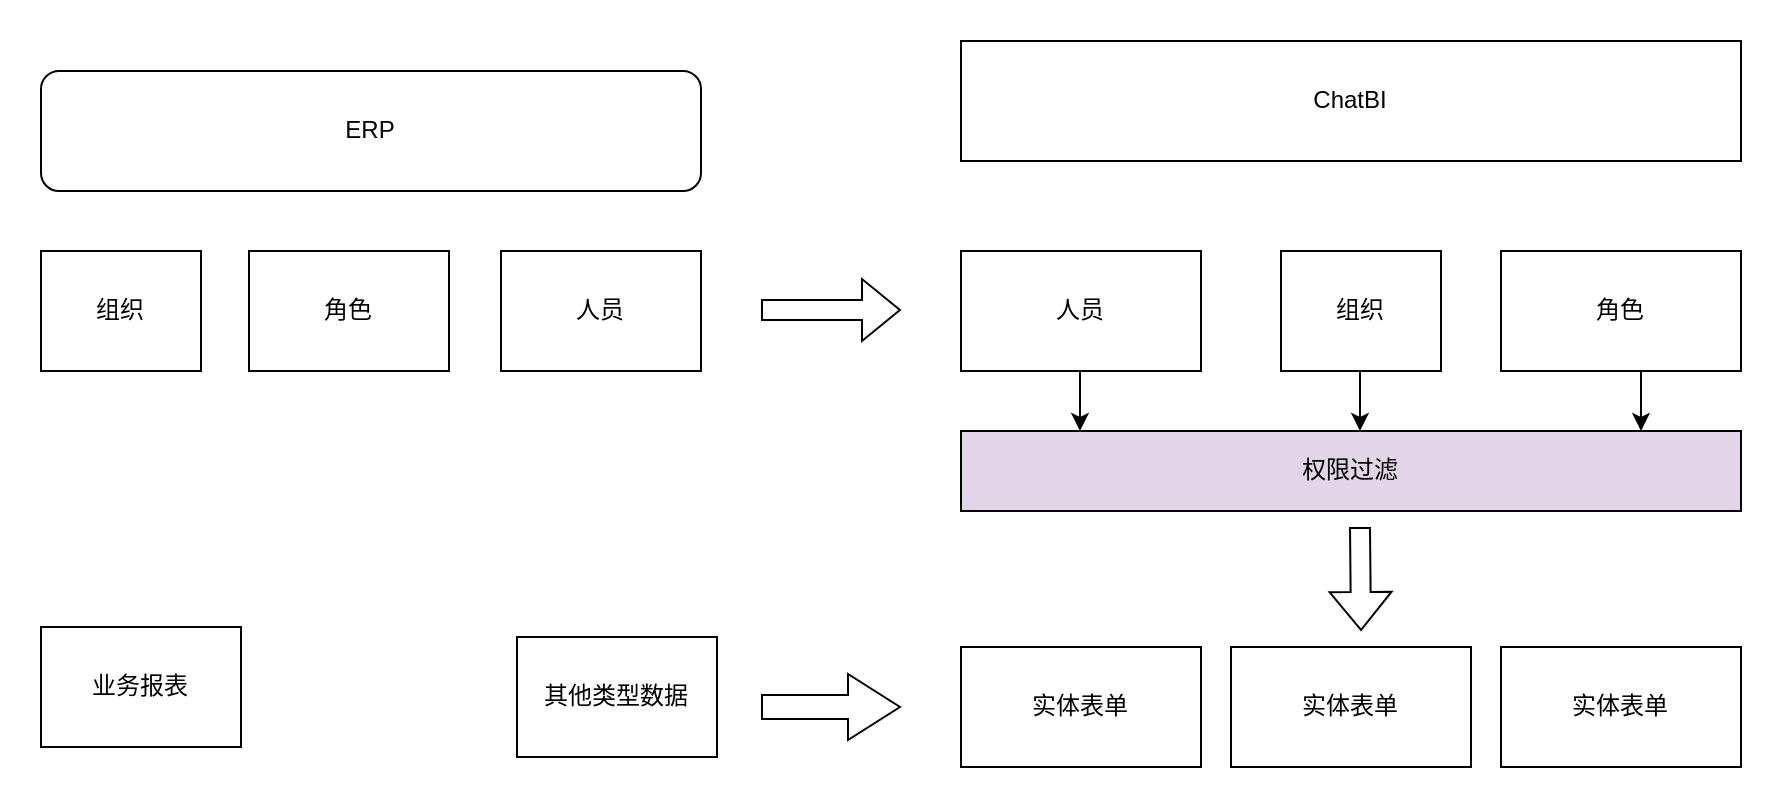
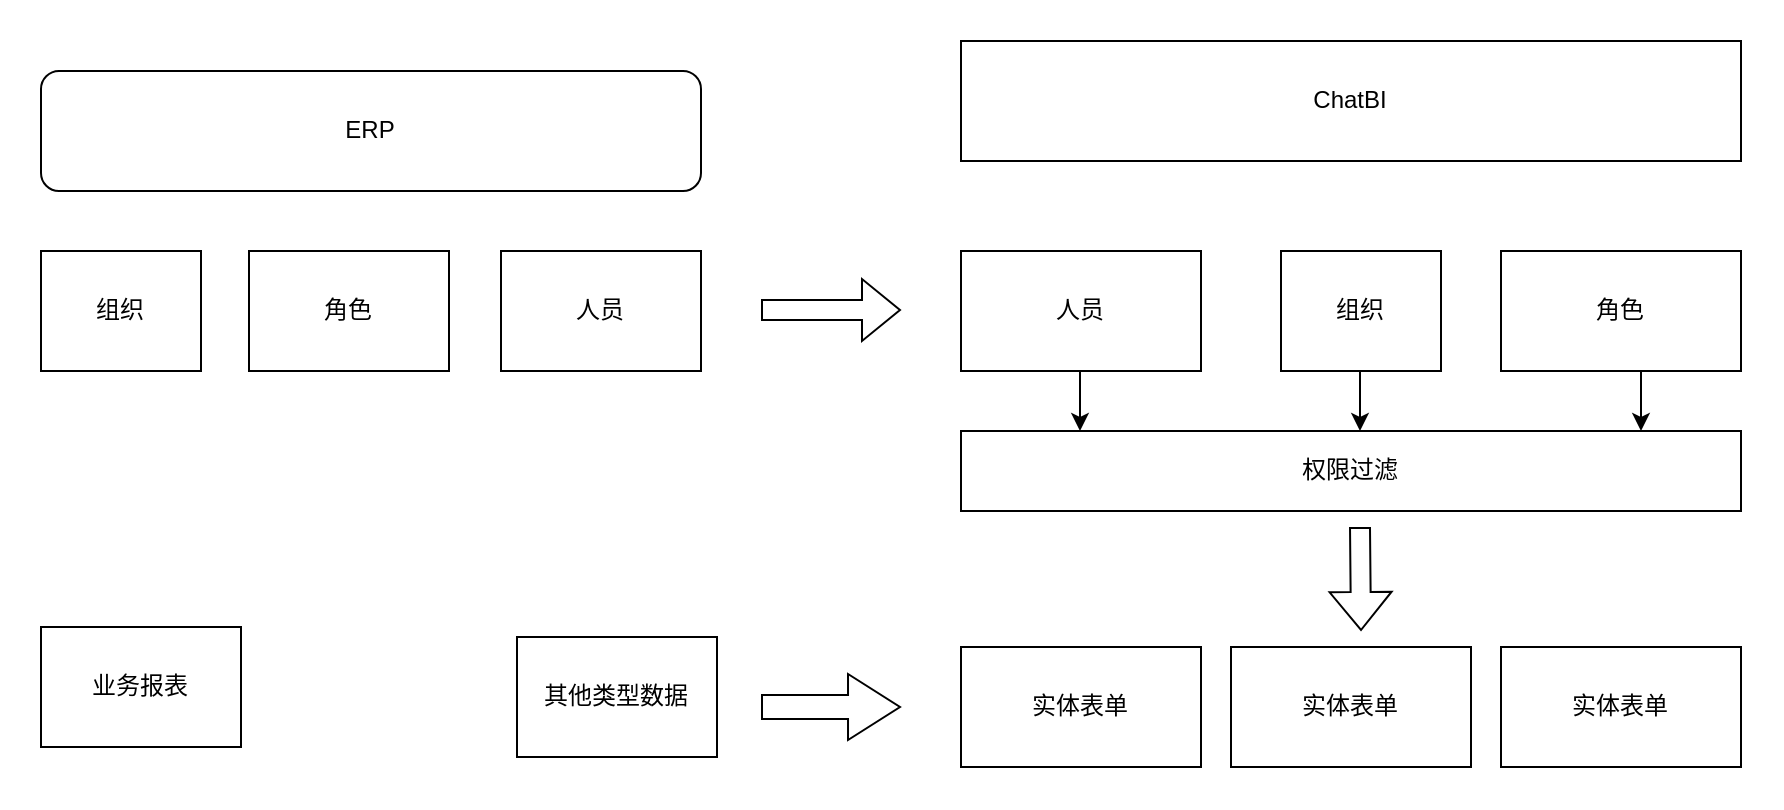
node "权限过滤": fillcolor #e1d5e7 -> #ffffff
